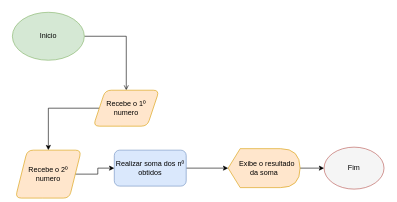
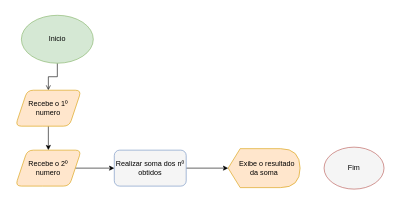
node "Inicio": moved (48, 36) -> (57, 39)
node "Recebe o 1º numero": moved (126, 108) -> (48, 108)
node "Realizar soma dos nº obtidos": fillcolor #dae8fc -> #f5f5f5
edge "Exibe o resultado da soma" -> "Fim": removed
node "Recebe o 2º numero": size 66x48 -> 66x36
